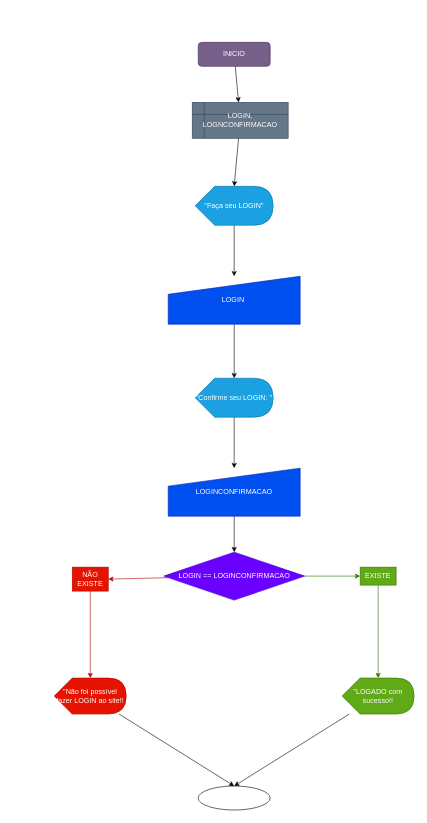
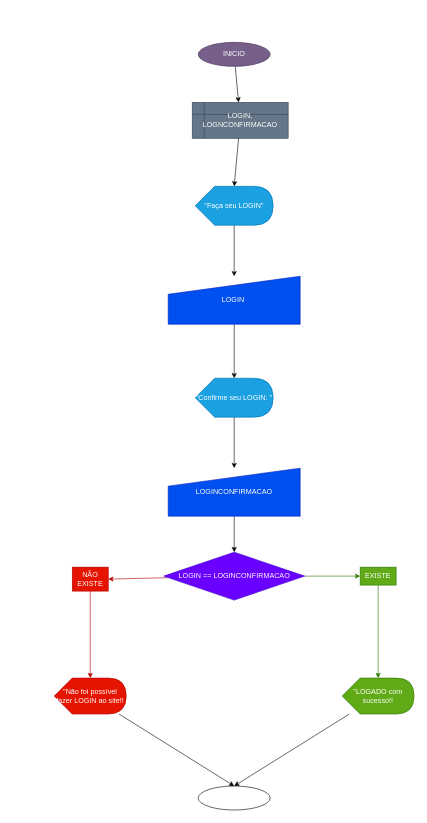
node "INICIO": shape rounded rectangle -> ellipse
